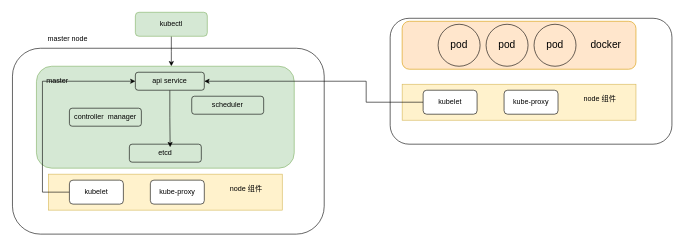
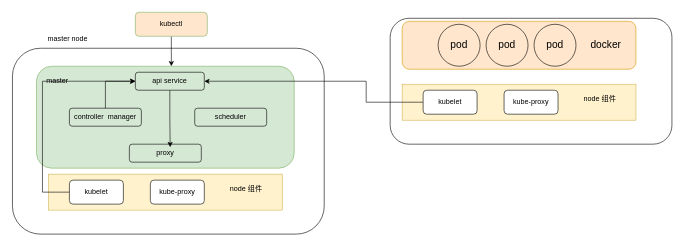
node "kubectl": fillcolor #d5e8d4 -> #ffe6cc
edge "controller manager" -> "api service": added
node "scheduler": moved (228, 105) -> (231, 117)
node "etcd": label "etcd" -> "proxy"
